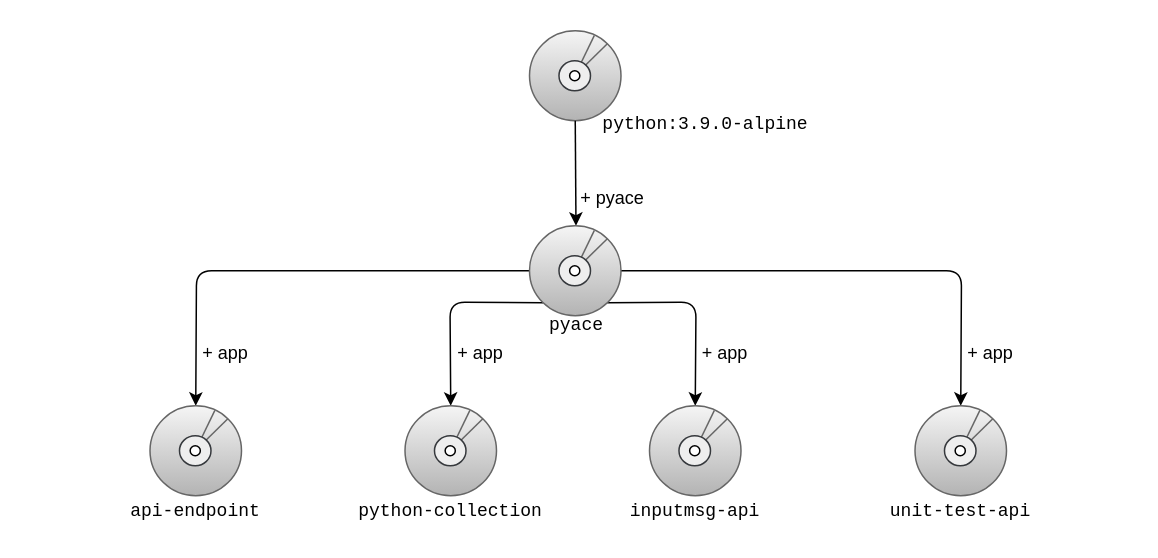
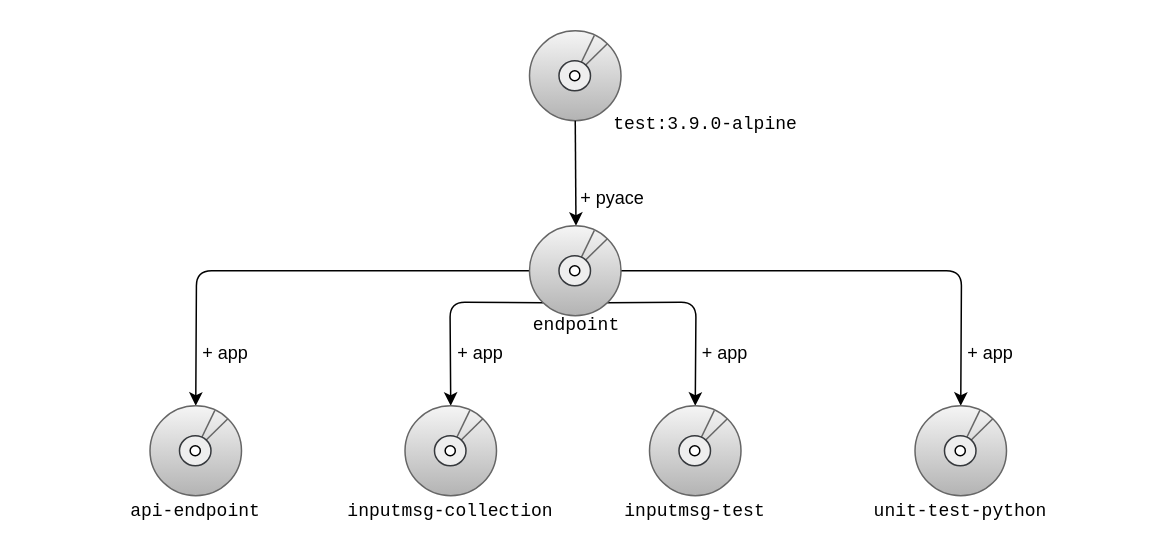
node "python:3.9.0-alpine": label "python:3.9.0-alpine" -> "test:3.9.0-alpine"
node "pyace": label "pyace" -> "endpoint"
node "python-collection": label "python-collection" -> "inputmsg-collection"
node "inputmsg-api": label "inputmsg-api" -> "inputmsg-test"
node "unit-test-api": label "unit-test-api" -> "unit-test-python"
